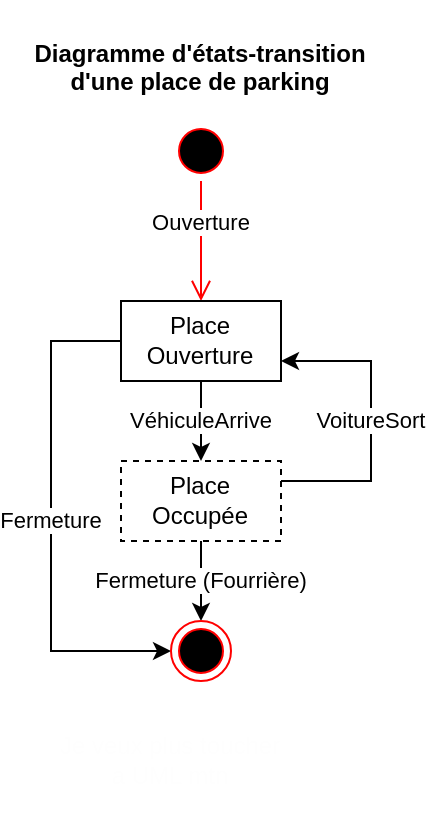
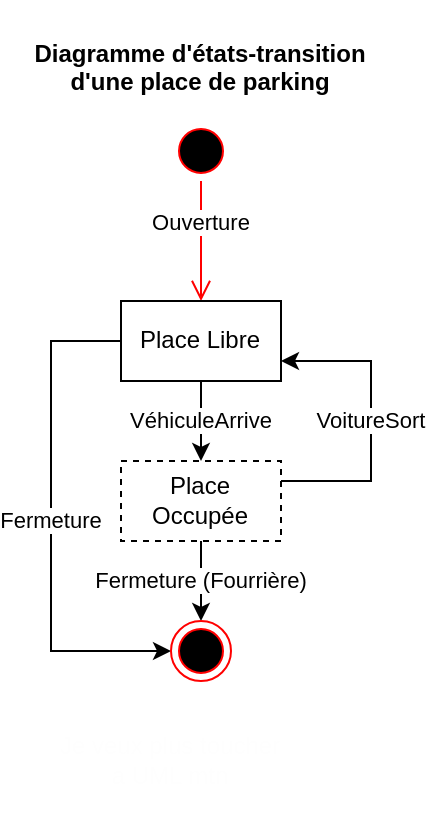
node "Place Ouverture": label "Place Ouverture" -> "Place Libre"
